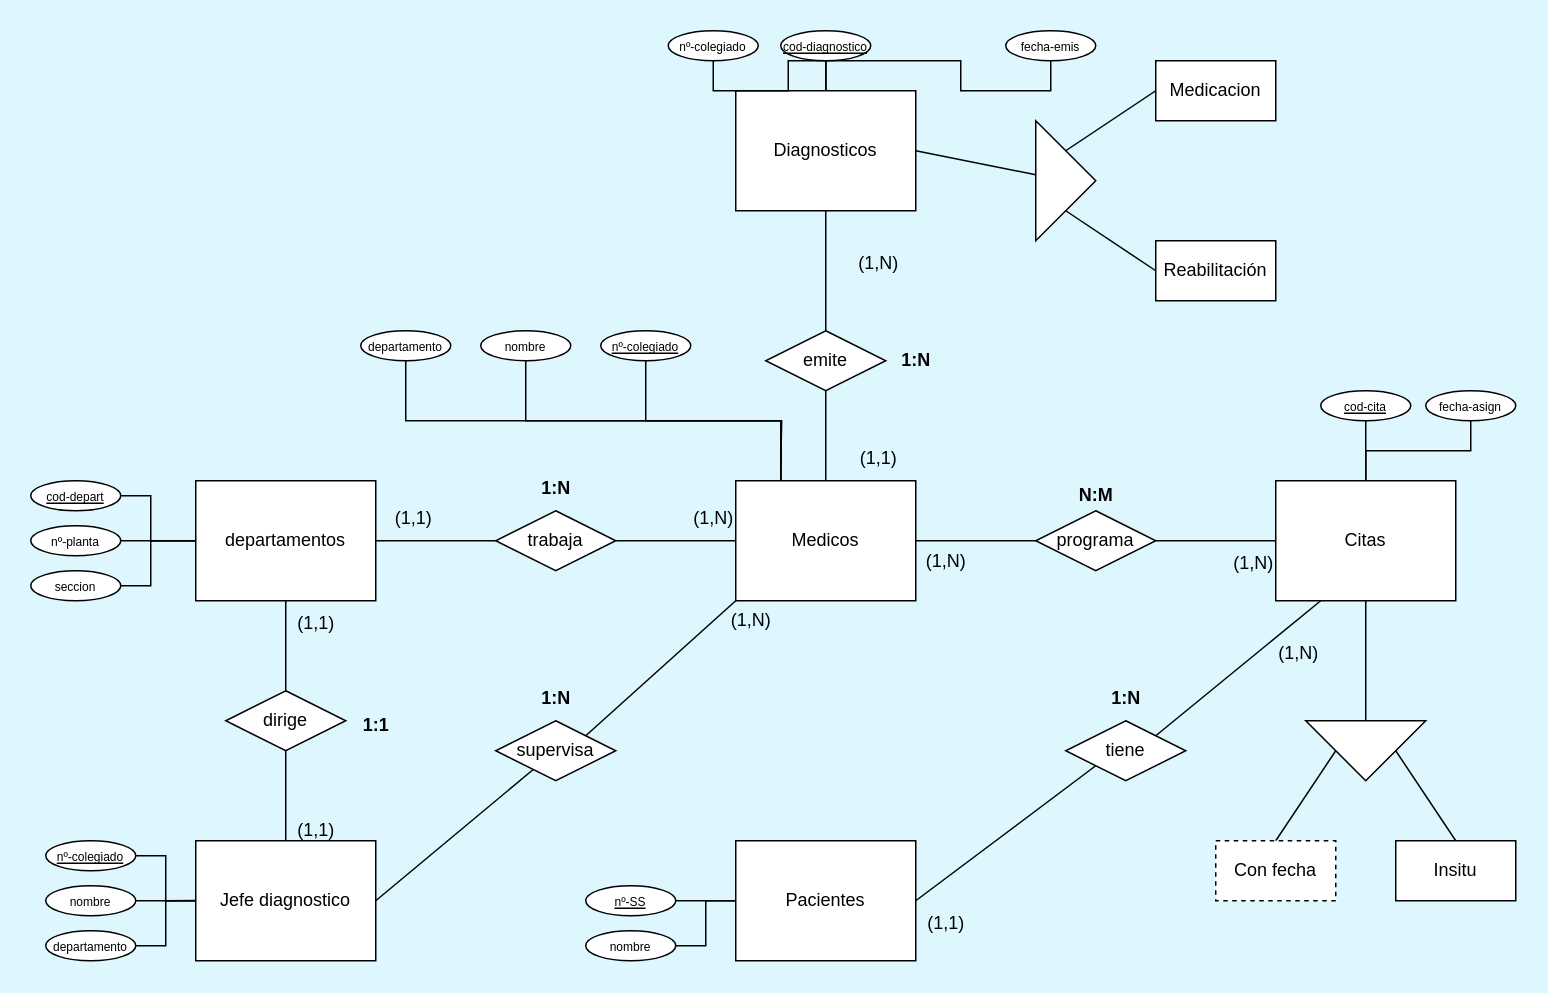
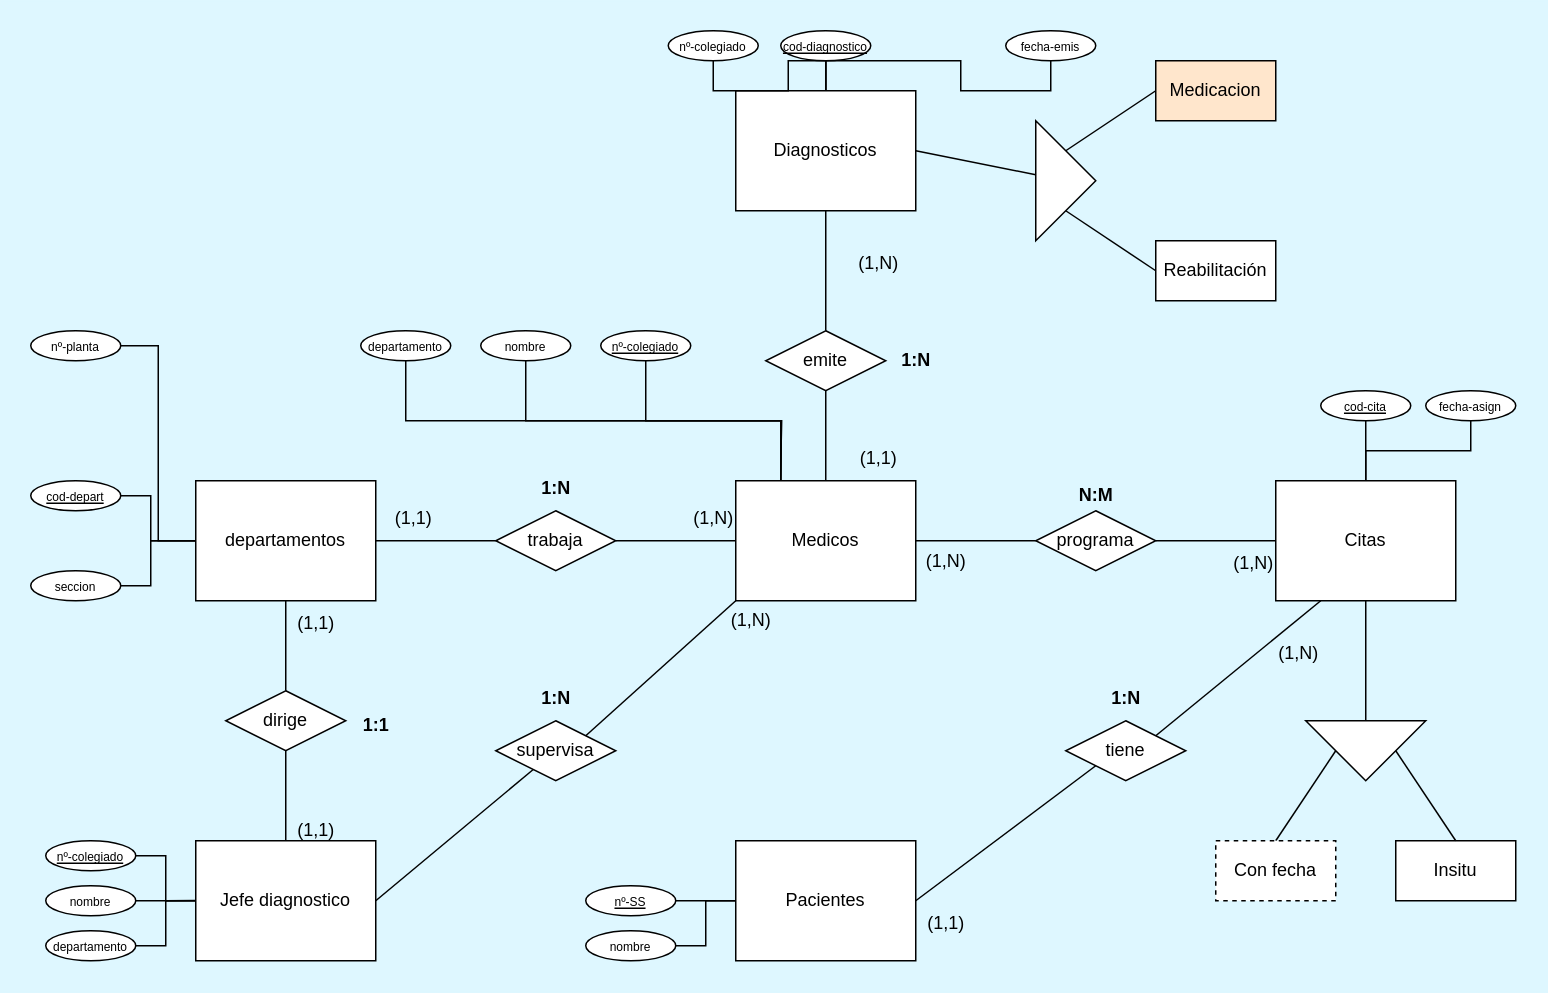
node "Medicacion": fillcolor #ffffff -> #ffe6cc
node "nº-planta": moved (76, 541) -> (76, 346)
